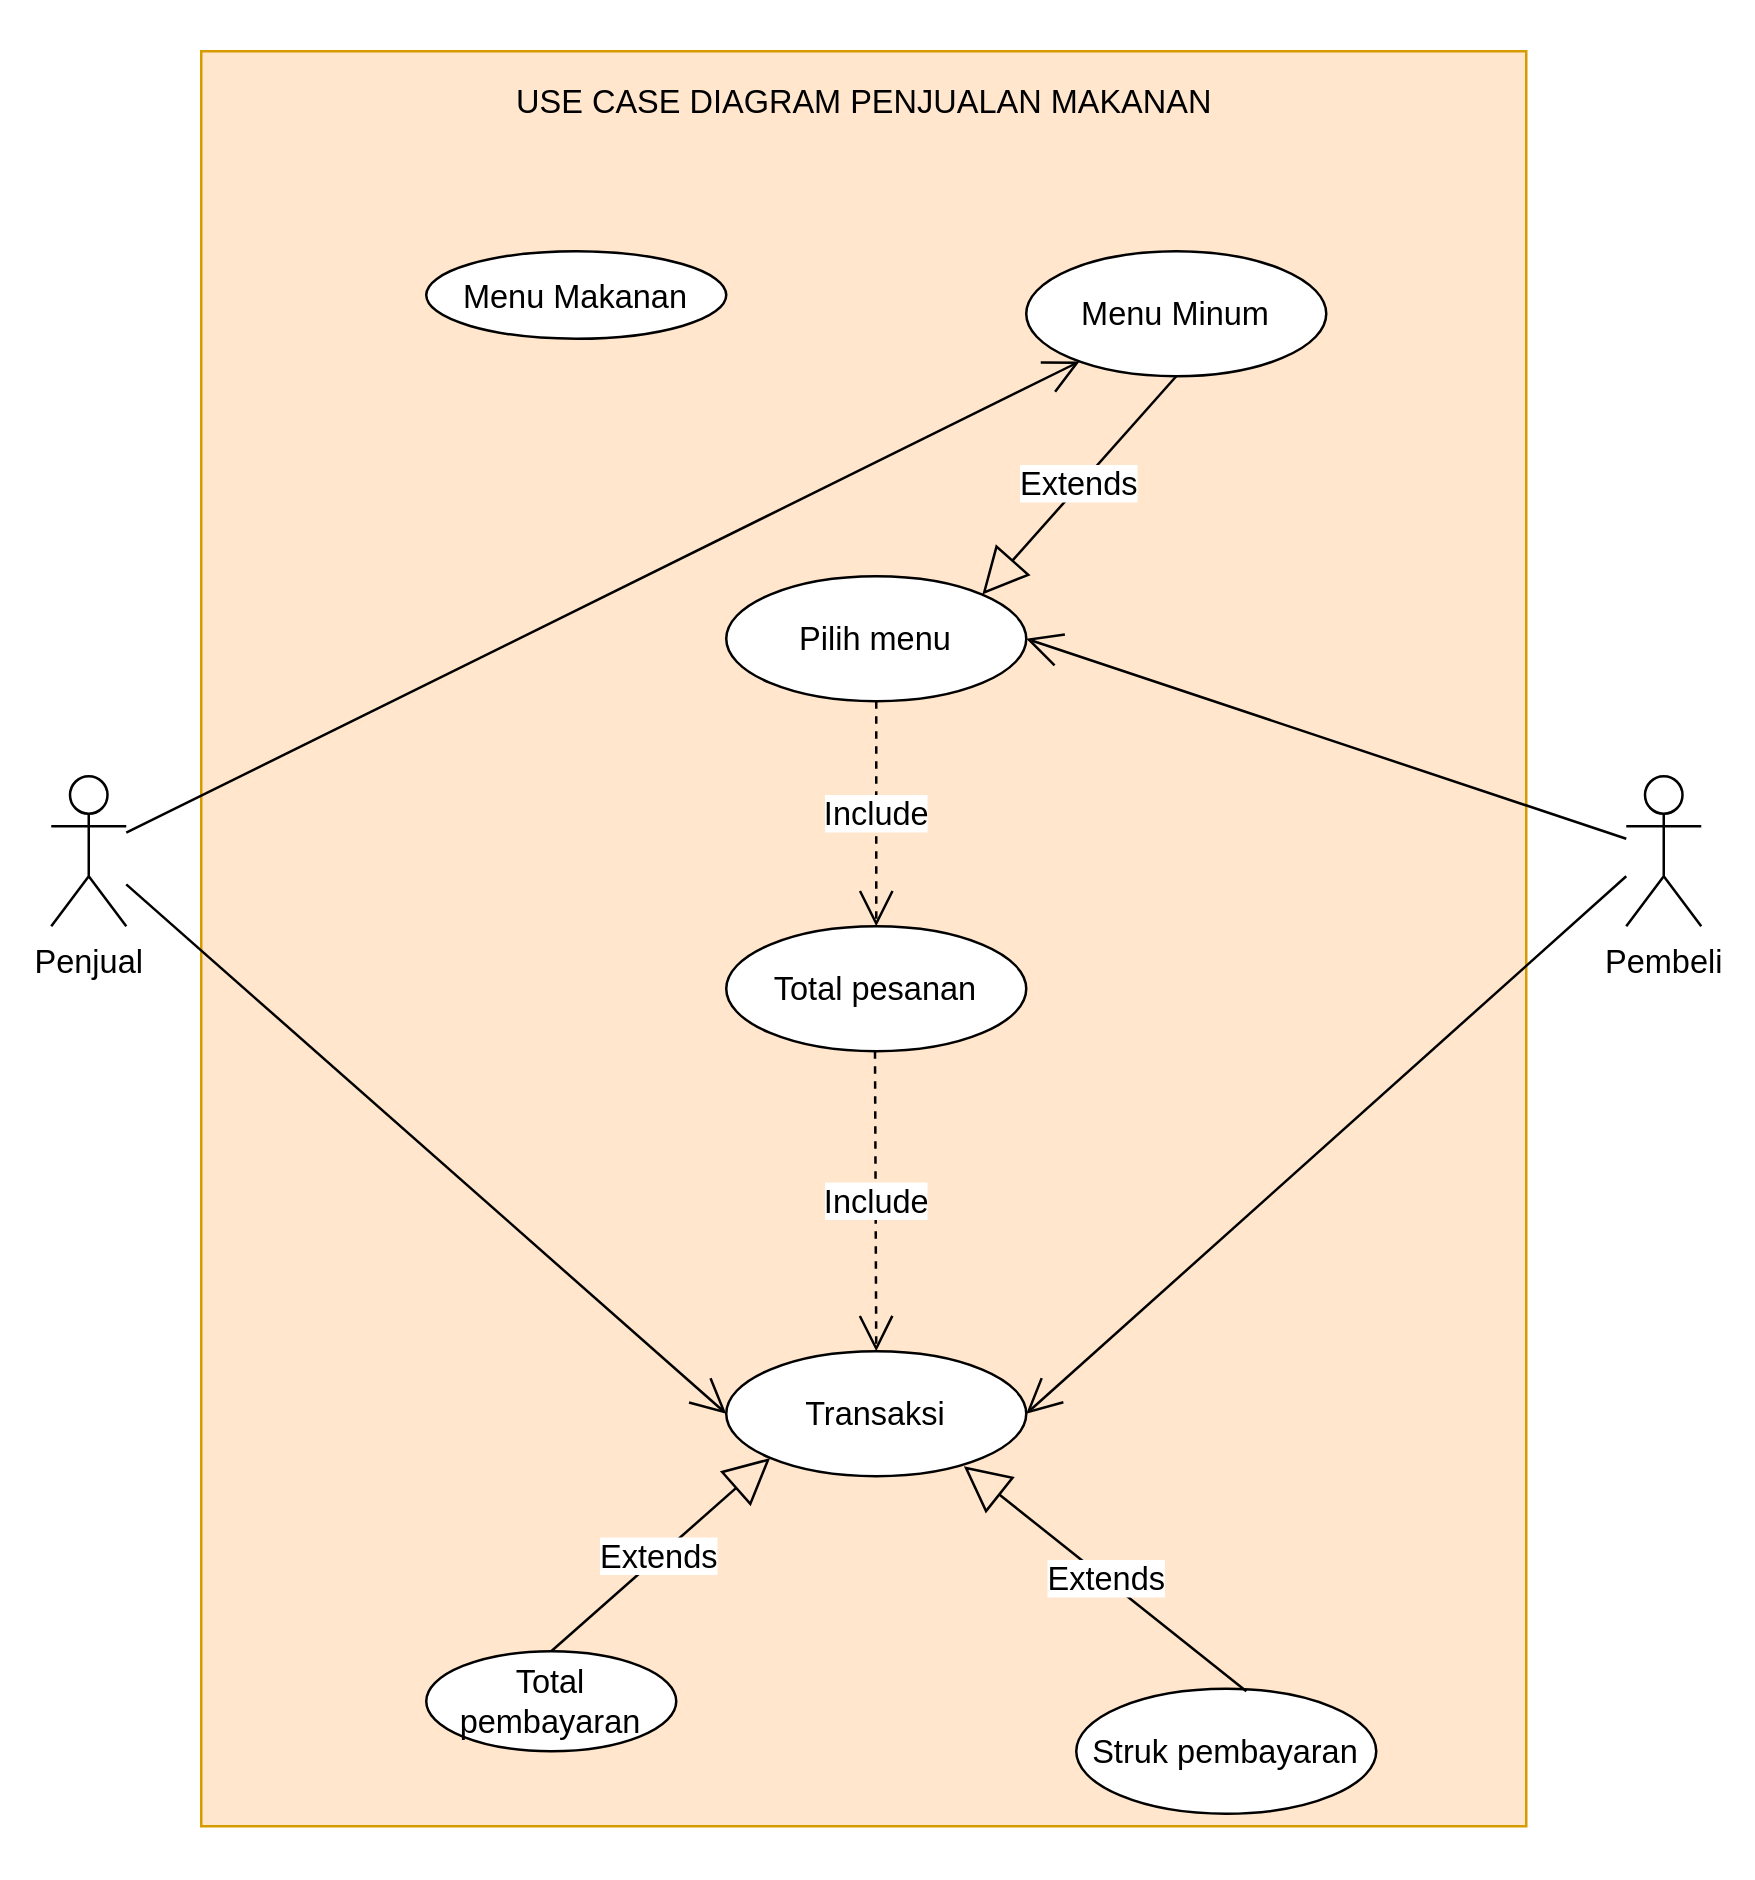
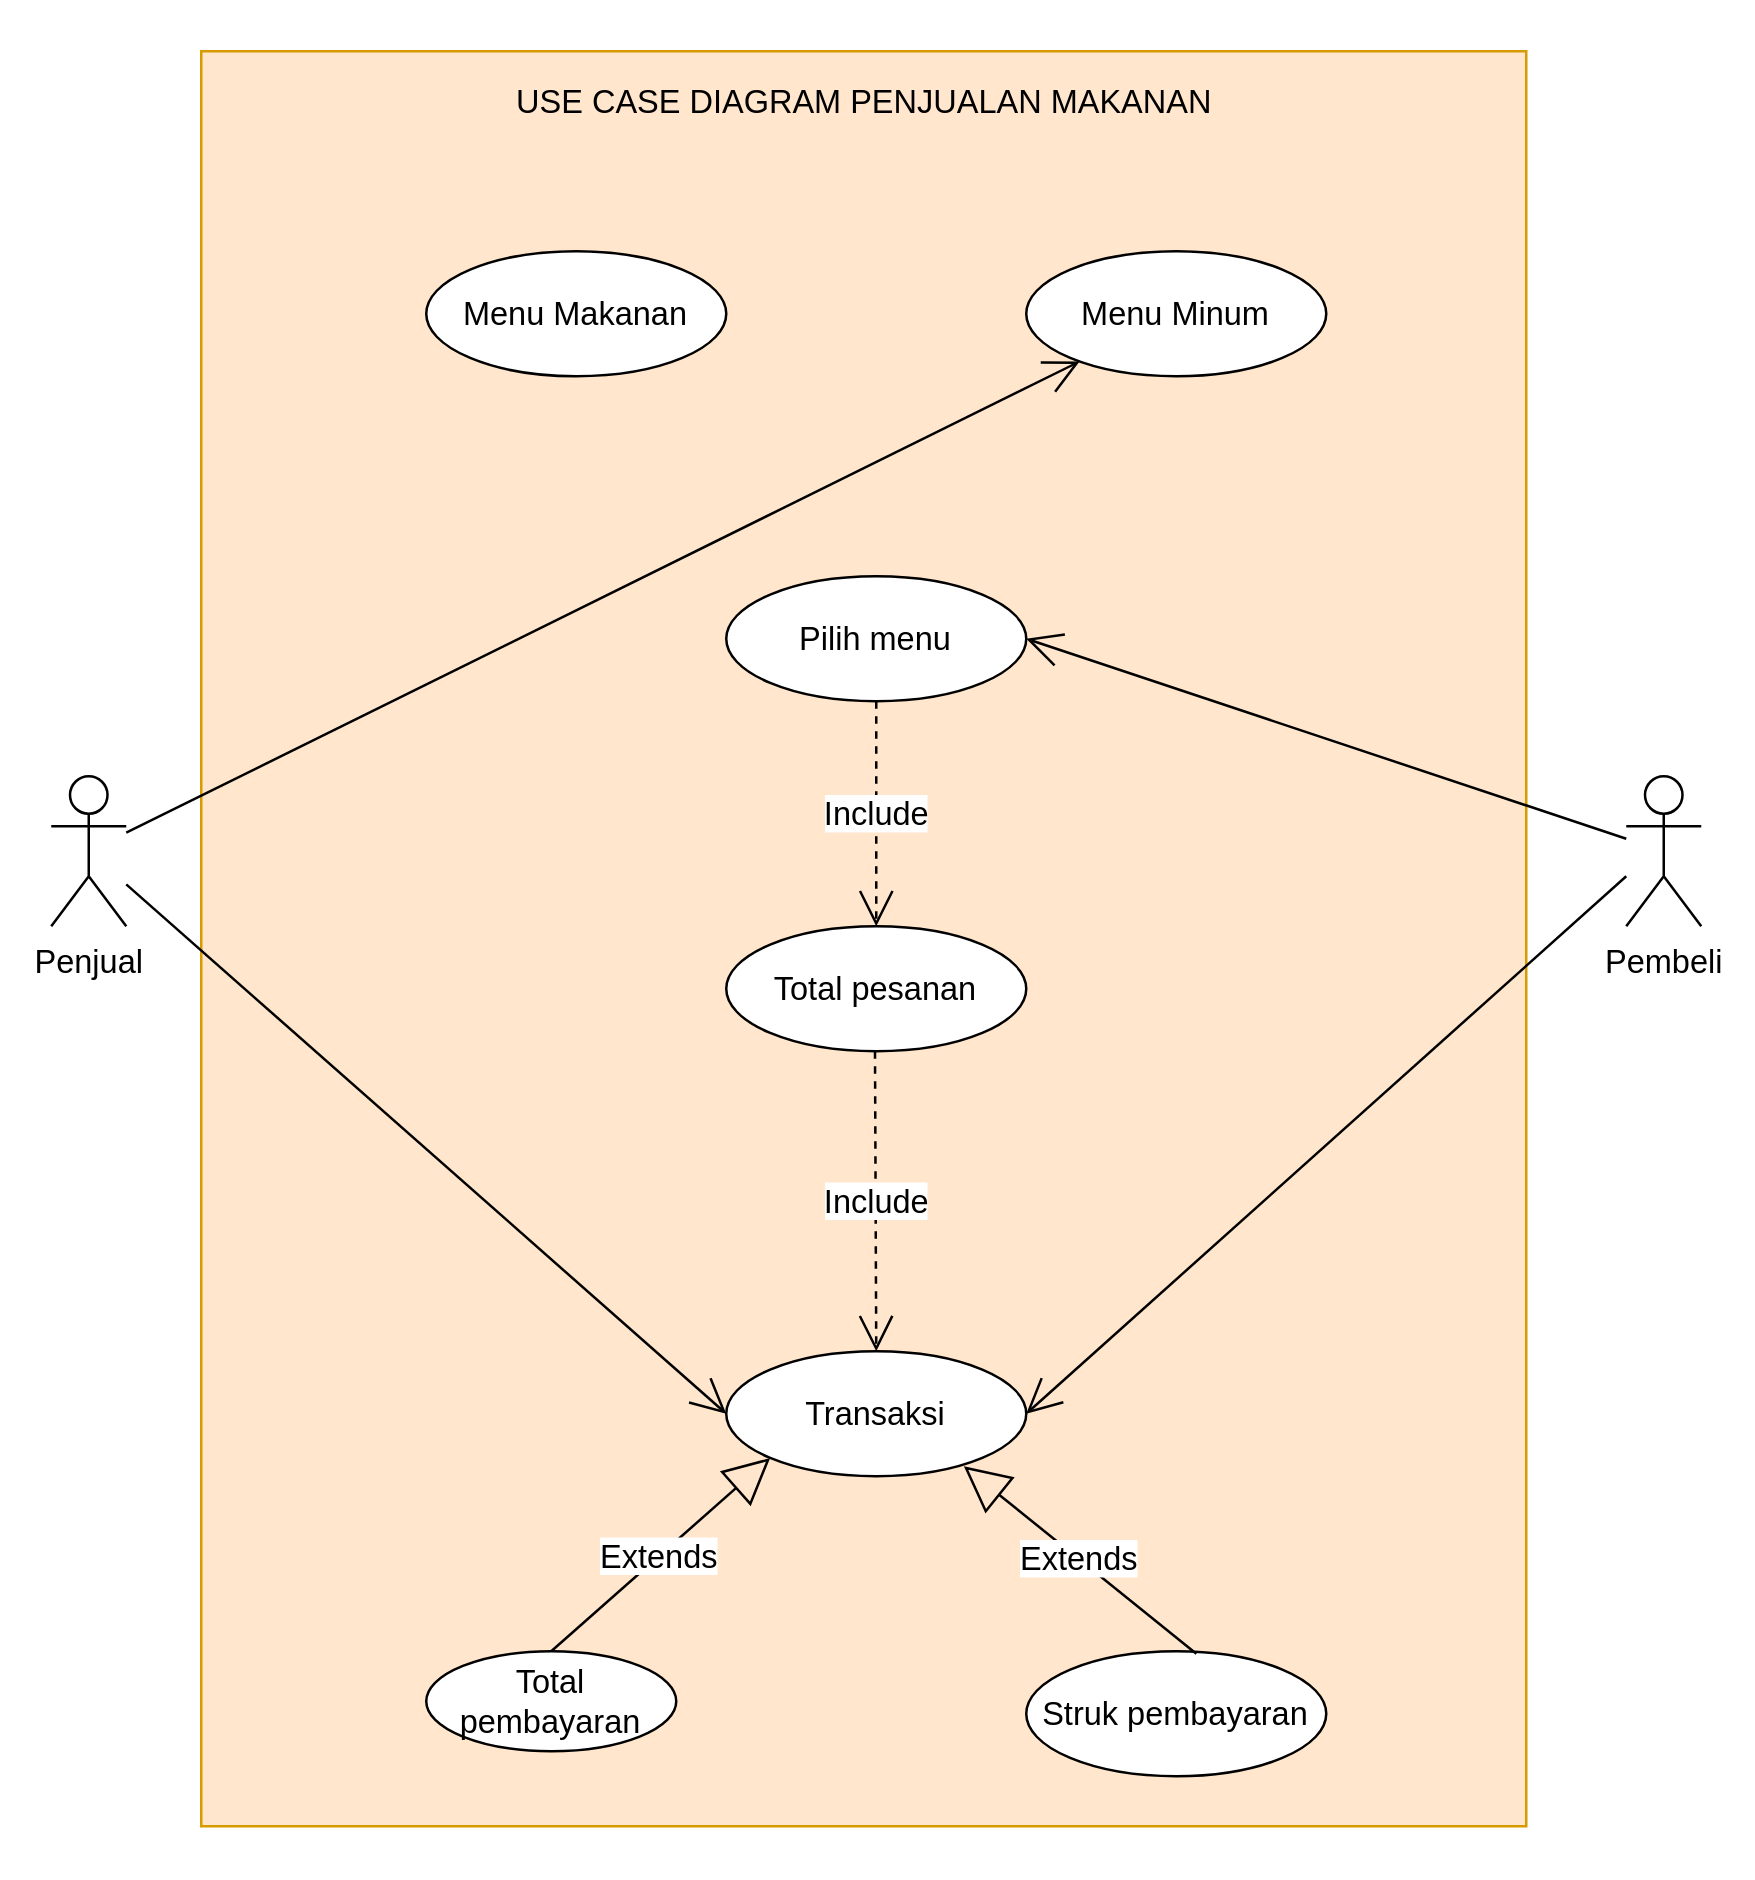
node "Menu Makanan": size 300x88 -> 300x125
edge "Menu Minum" -> "Pilih menu": removed, label "Extends"
node "Struk pembayaran": moved (1226, 1751) -> (1176, 1714)
